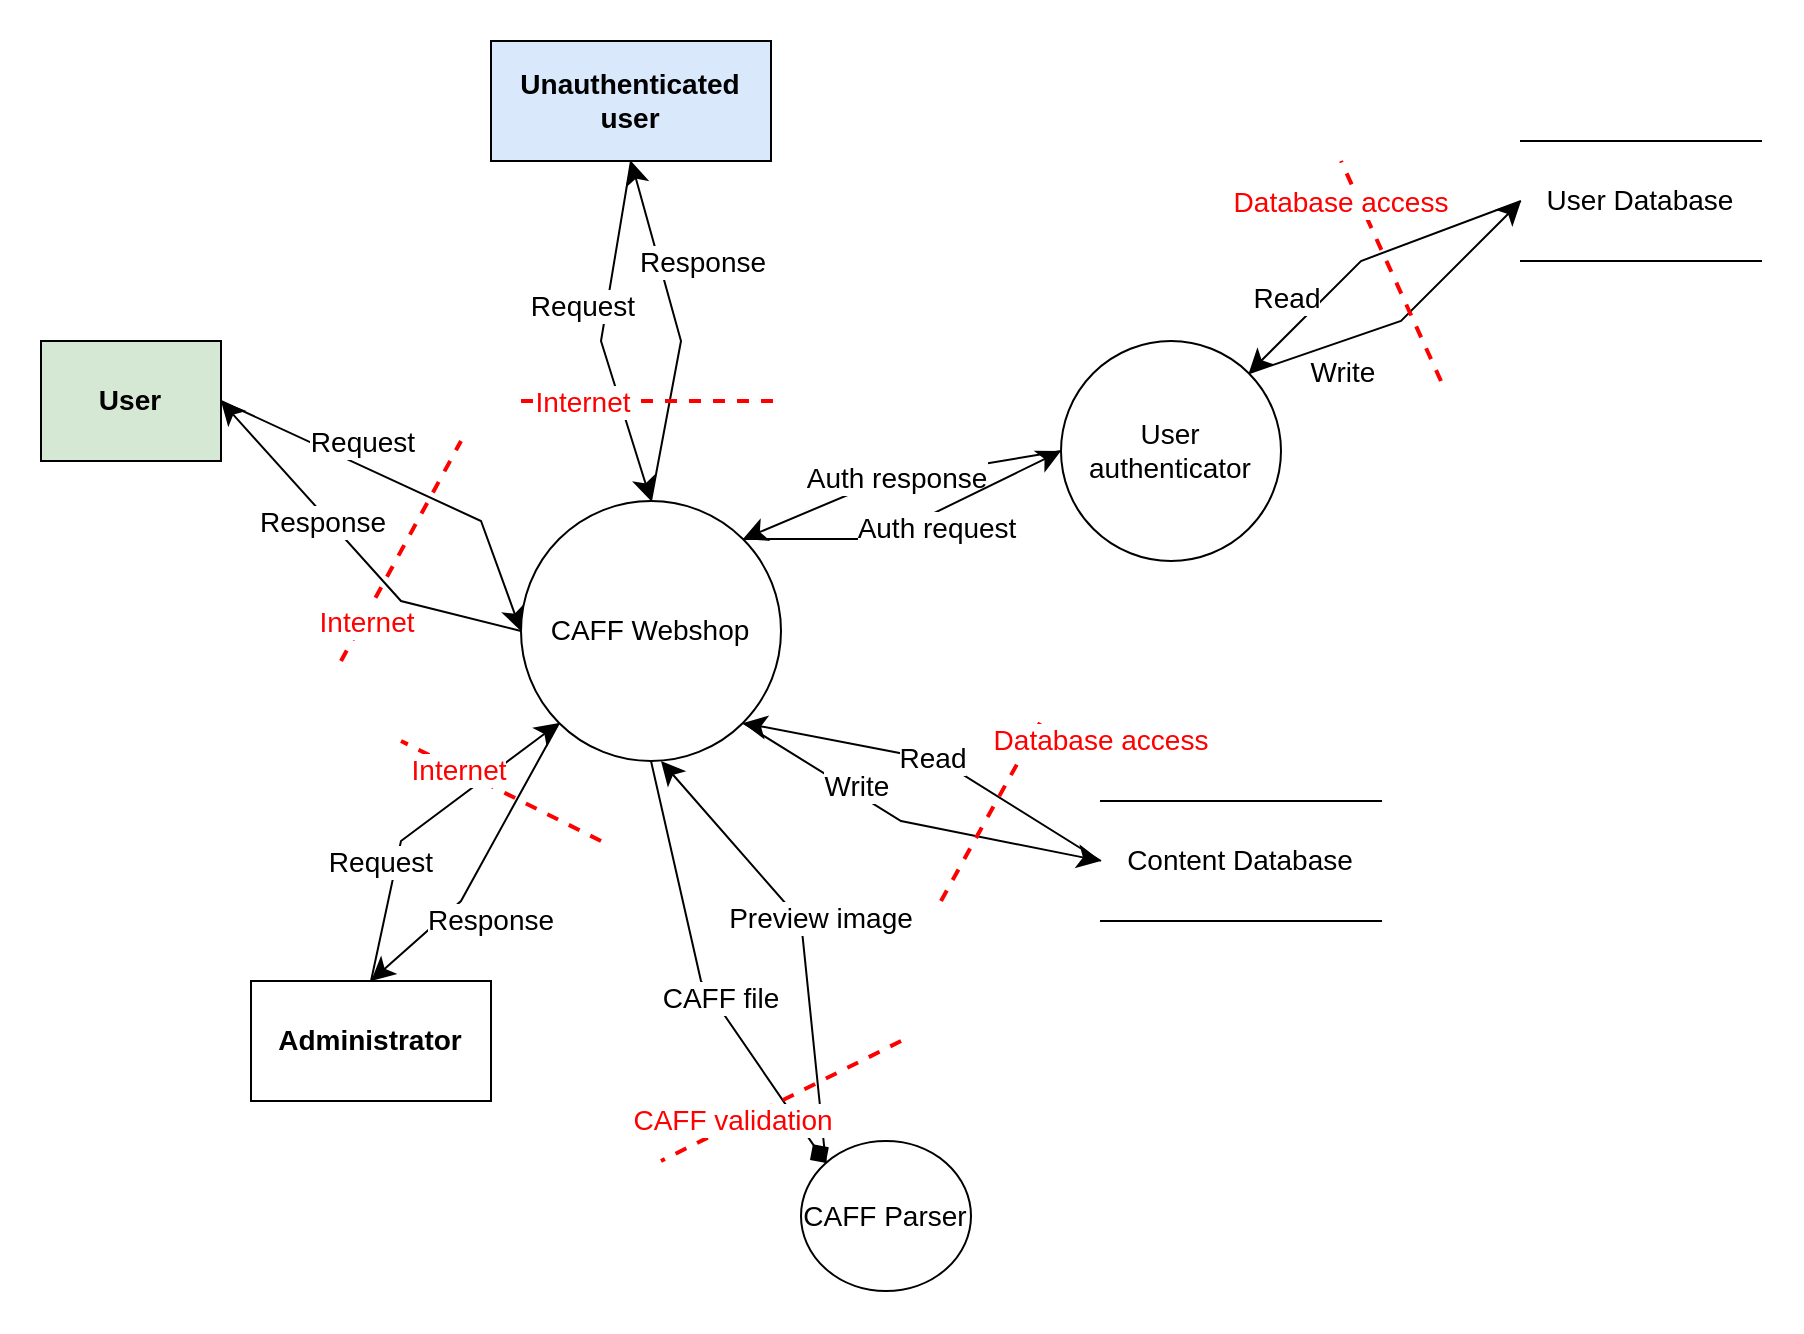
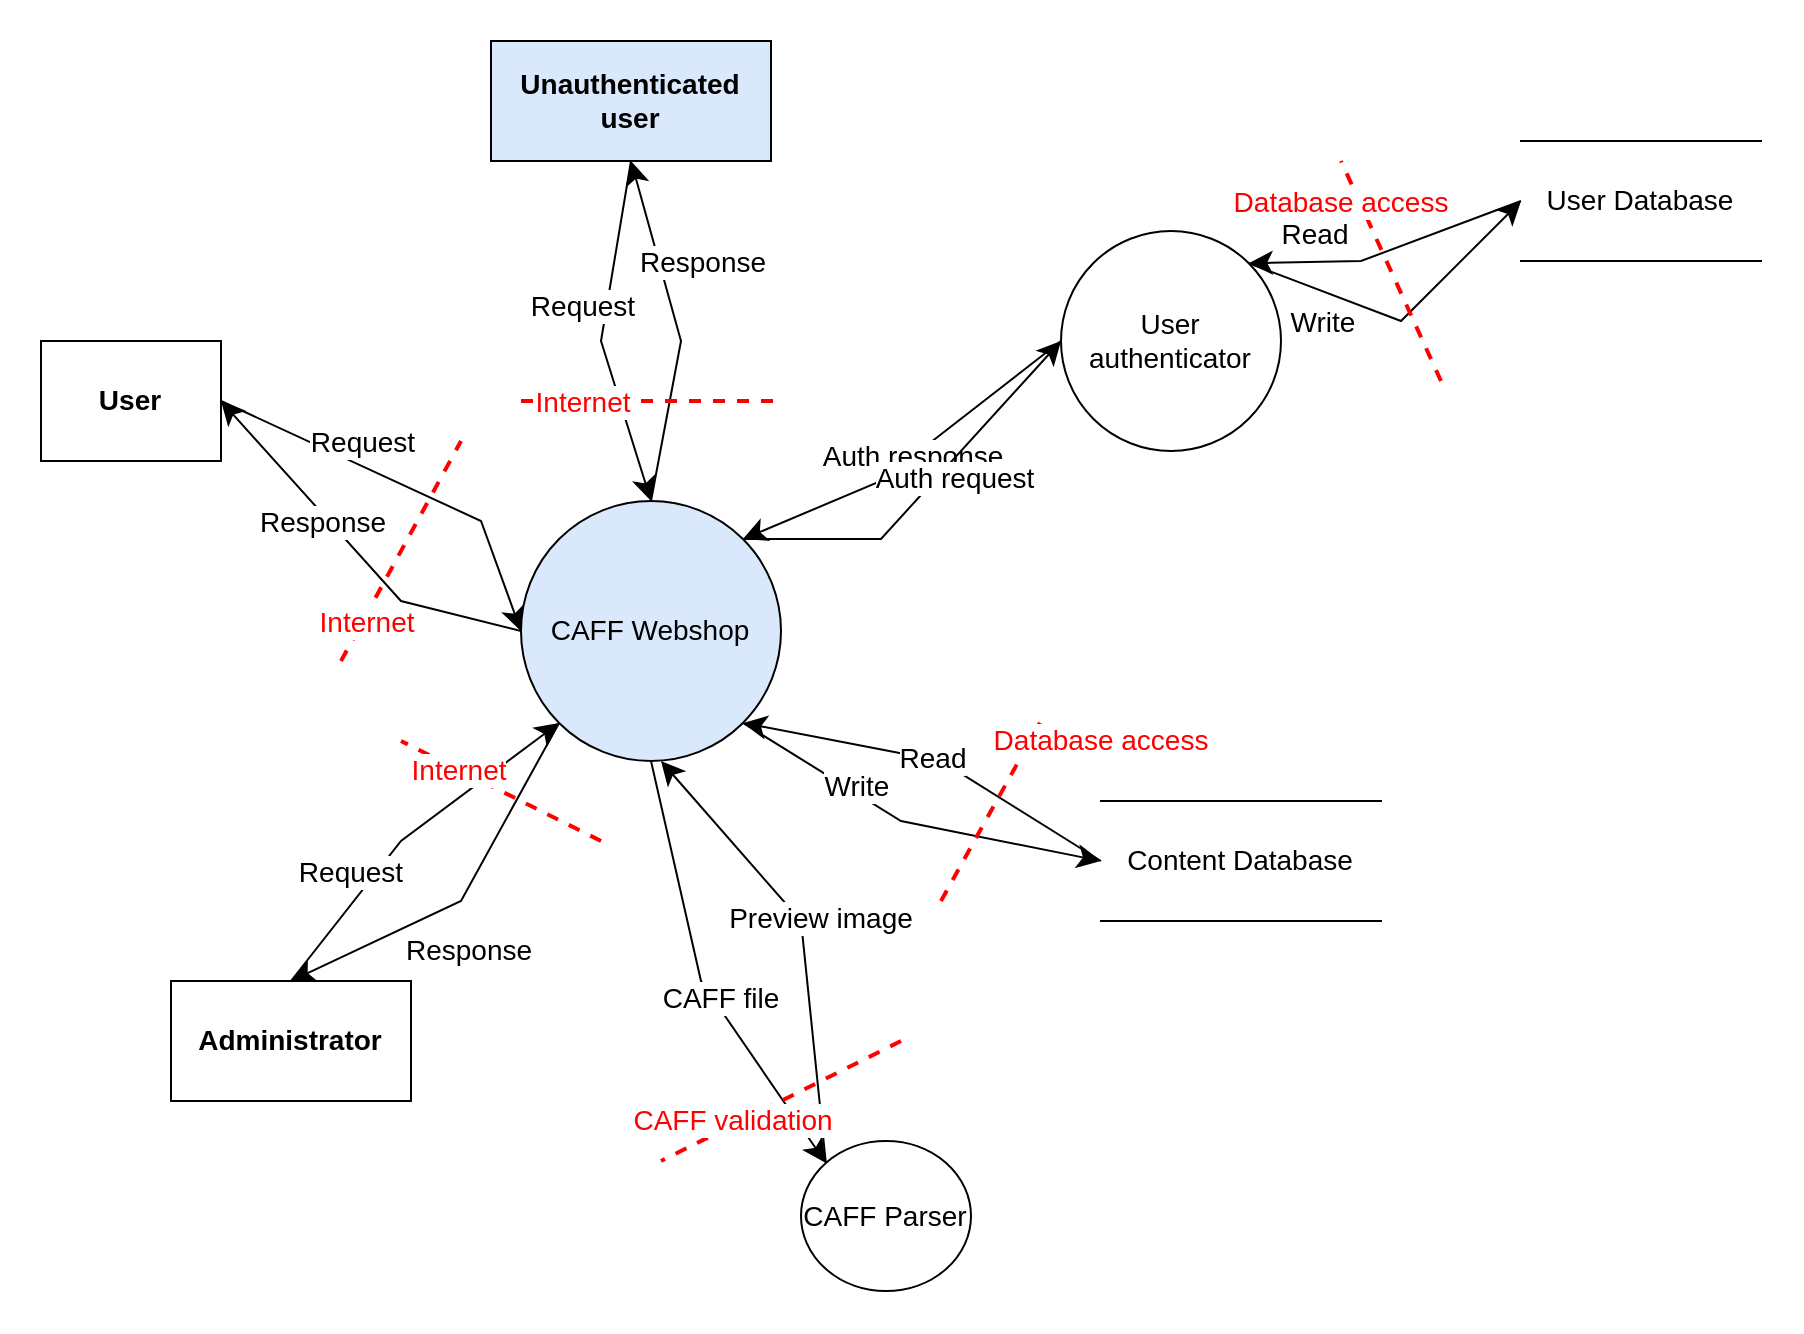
node "User": fillcolor #d5e8d4 -> #ffffff
node "User authenticator": moved (1171, 451) -> (1171, 341)
node "CAFF Webshop": fillcolor #ffffff -> #dae8fc
node "Administrator": moved (371, 1041) -> (291, 1041)
edge "CAFF Webshop" -> "CAFF Parser": arrowhead diamond -> classic
